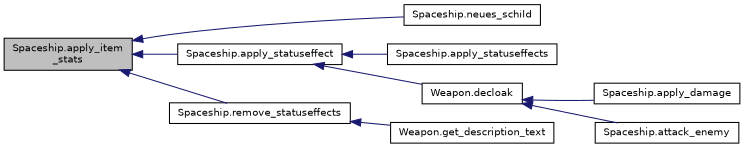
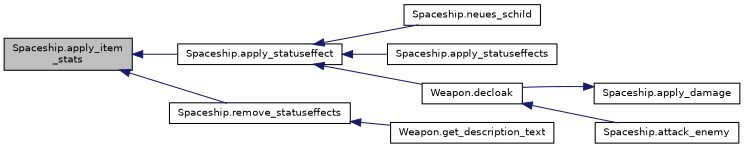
edge "Spaceship.neues_schild" -> "Spaceship.apply_item _stats": now "Spaceship.neues_schild" -> "Spaceship.apply_statuseffect"
edge "Spaceship.apply_damage" -> "Weapon.decloak": reversed
